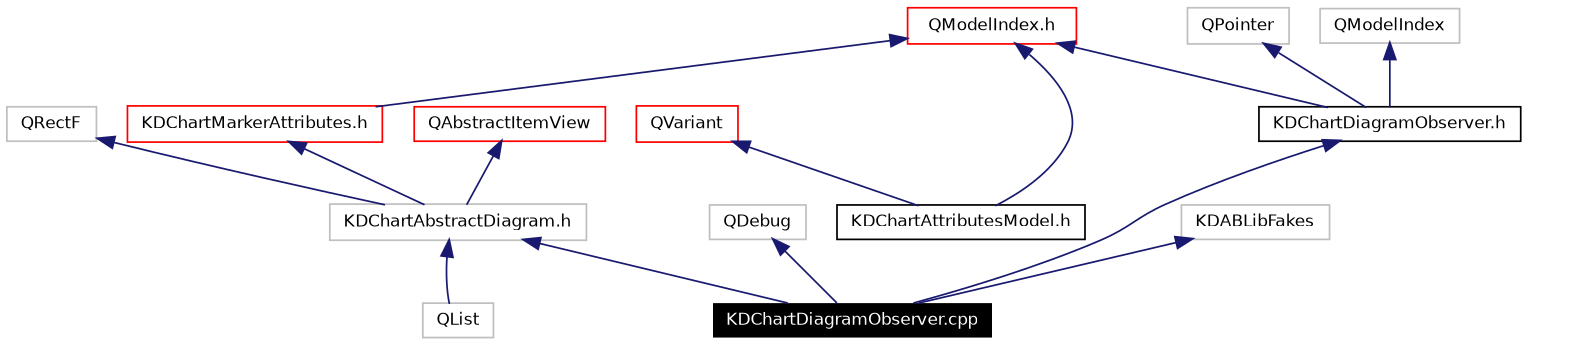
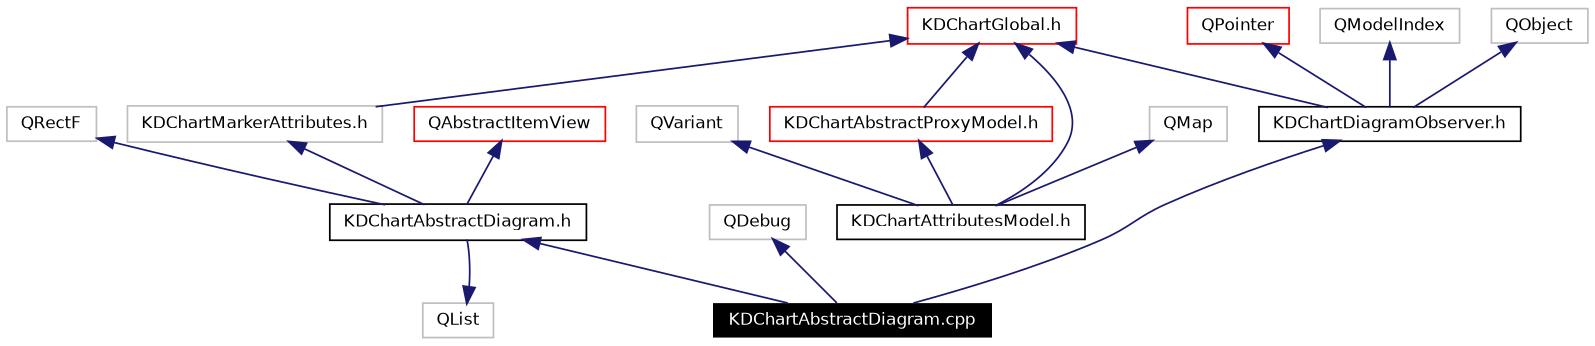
node "QModelIndex.h": label "QModelIndex.h" -> "KDChartGlobal.h"
node "QPointer": color grey75 -> red
node "QObject": added
node "KDChartMarkerAttributes.h": color red -> grey75
node "QVariant": color red -> grey75
node "KDChartAbstractProxyModel.h": added
node "QMap": added
node "KDChartAbstractDiagram.h": color grey75 -> black
node "KDABLibFakes": removed
edge "QList" -> "KDChartAbstractDiagram.h": reversed
node "KDChartDiagramObserver.cpp": label "KDChartDiagramObserver.cpp" -> "KDChartAbstractDiagram.cpp"
